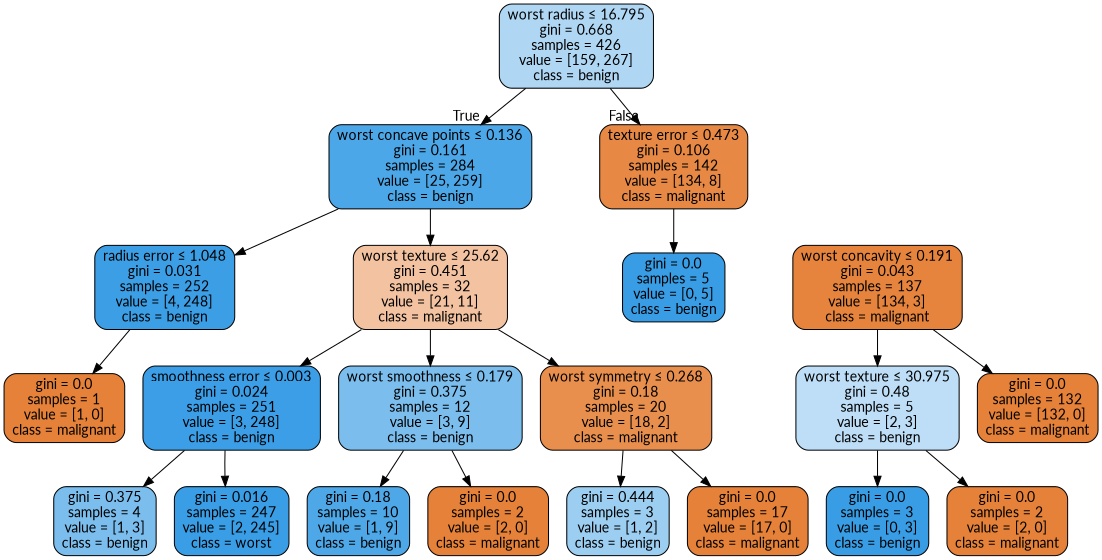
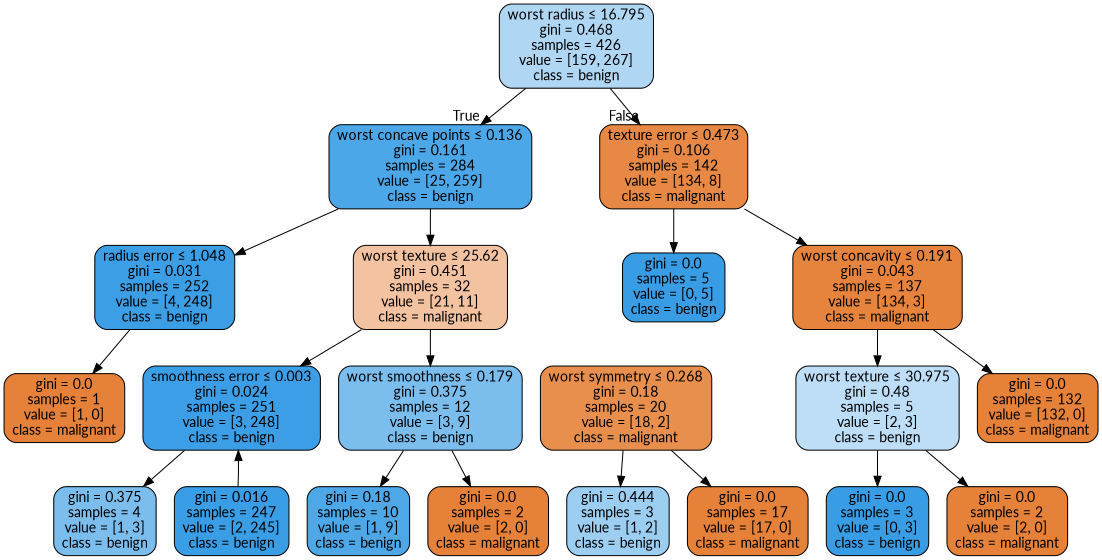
node "worst radius ≤ 16.795": text "gini = 0.668" -> "gini = 0.468"
edge "texture error ≤ 0.473" -> "worst concavity ≤ 0.191": added
edge "worst texture ≤ 25.62" -> "worst symmetry ≤ 0.268": removed
edge "smoothness error ≤ 0.003" -> "gini = 0.016": reversed
node "gini = 0.016": text "class = worst" -> "class = benign"
